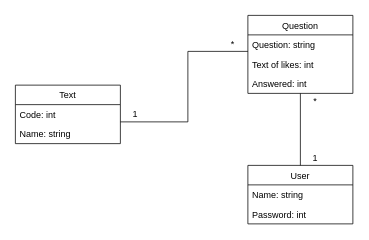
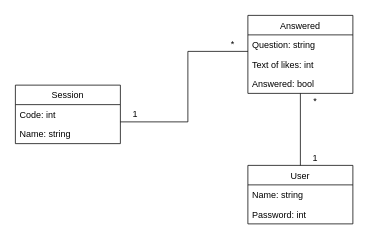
node "Question": label "Question" -> "Answered"
node "Answered: int": label "Answered: int" -> "Answered: bool"
node "Text": label "Text" -> "Session"
